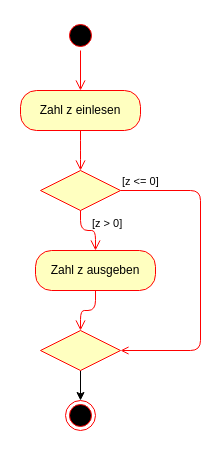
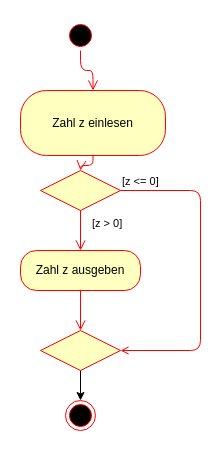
node "Zahl z einlesen": size 120x40 -> 145x65
node "Zahl z ausgeben": moved (96, 271) -> (81, 271)
